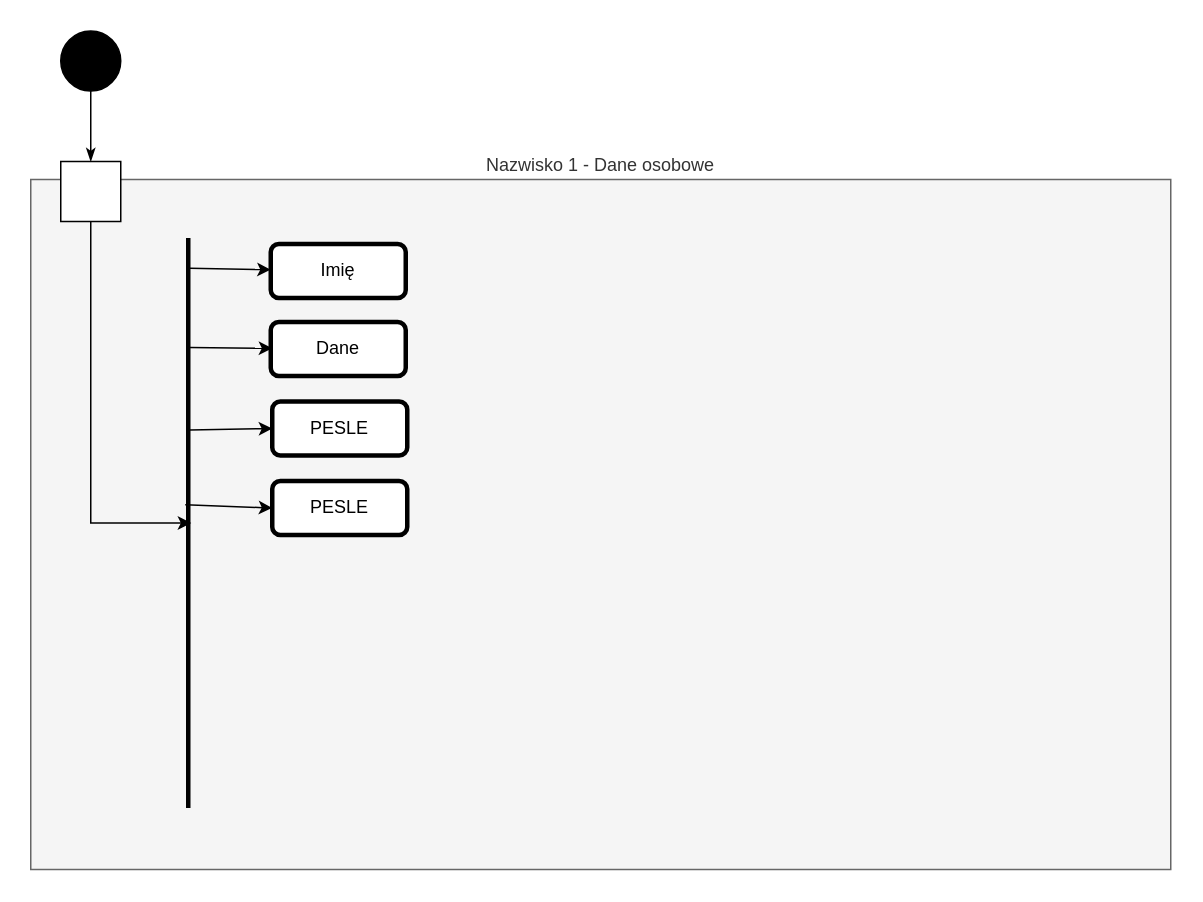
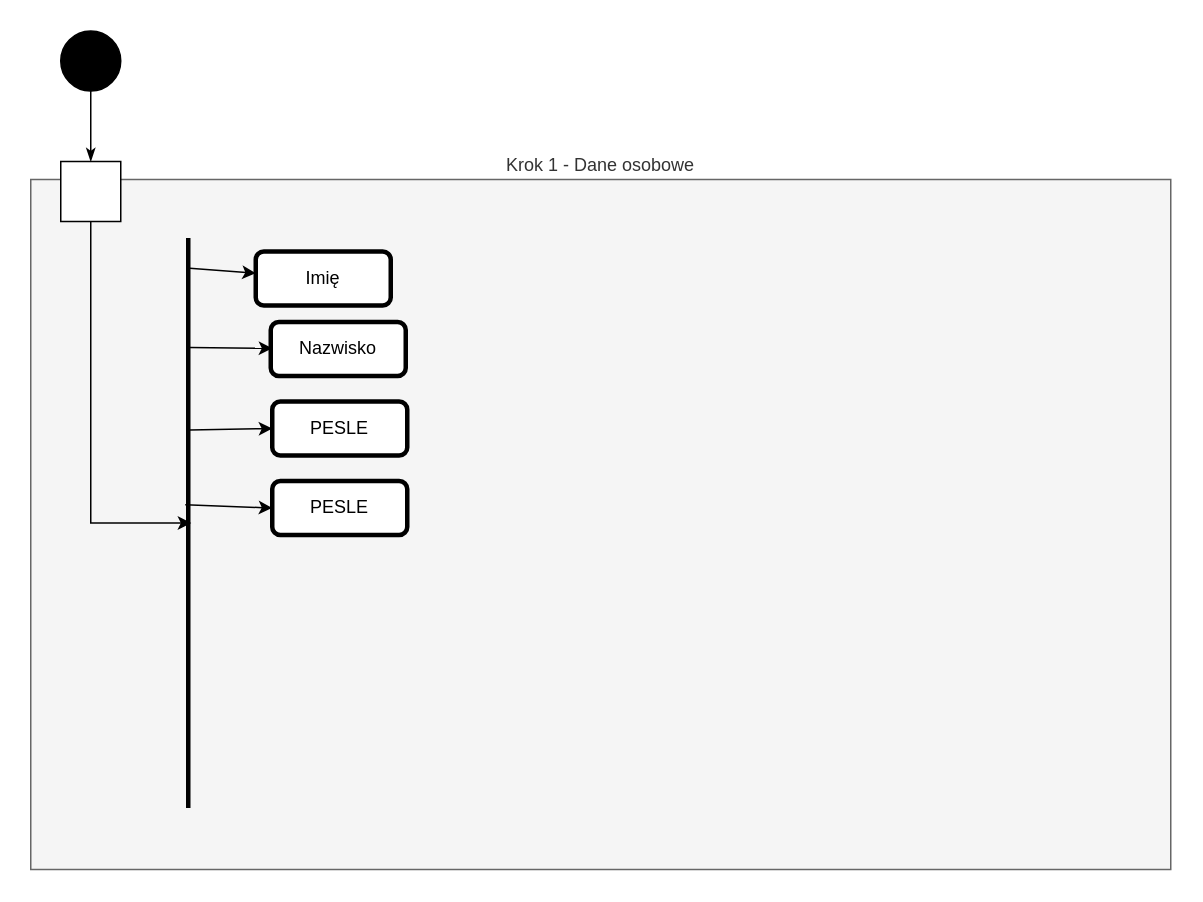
node "Nazwisko 1 - Dane osobowe": label "Nazwisko 1 - Dane osobowe" -> "Krok 1 - Dane osobowe"
node "Imię": moved (338, 271) -> (323, 278)
node "Dane": label "Dane" -> "Nazwisko"
